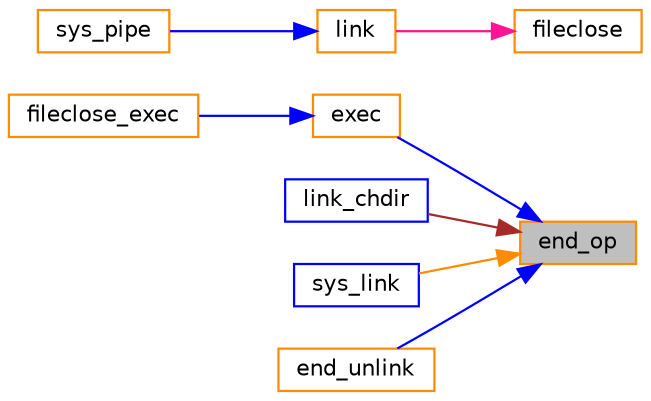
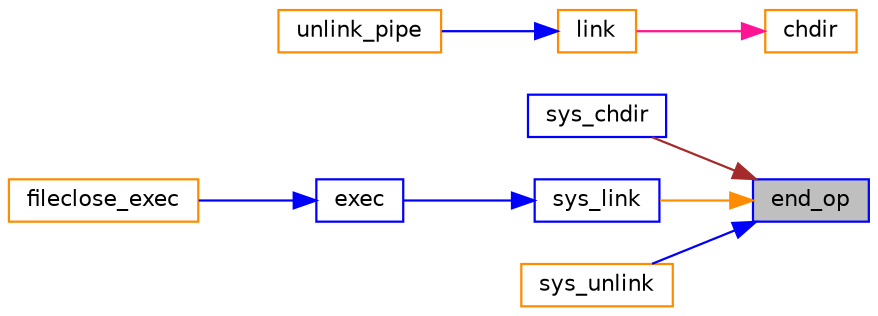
node "sys_pipe": label "sys_pipe" -> "unlink_pipe"
node "fileclose": label "fileclose" -> "chdir"
node "exec": color darkorange -> blue
edge "exec" -> "end_op": now "exec" -> "sys_link"
node "link_chdir": label "link_chdir" -> "sys_chdir"
node "end_op": color darkorange -> blue
node "end_unlink": label "end_unlink" -> "sys_unlink"
